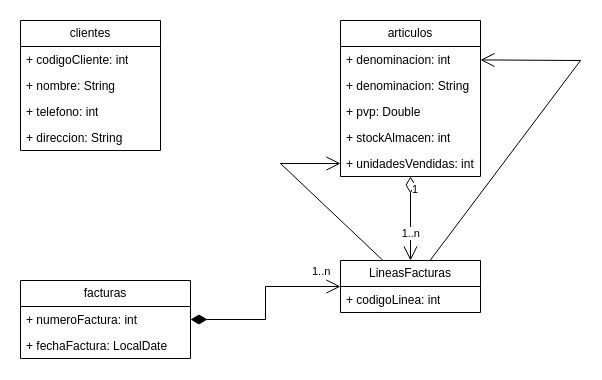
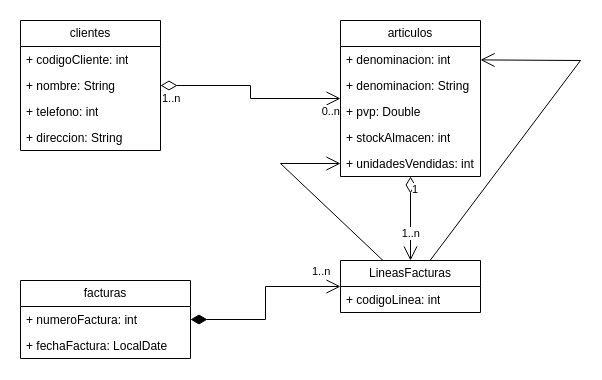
edge "clientes" -- "articulos": added, labels "1..n", "0..n"
